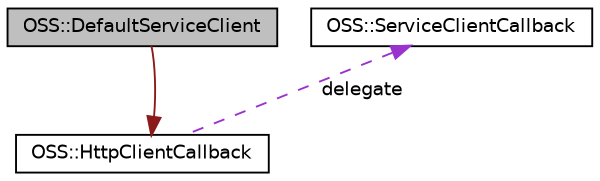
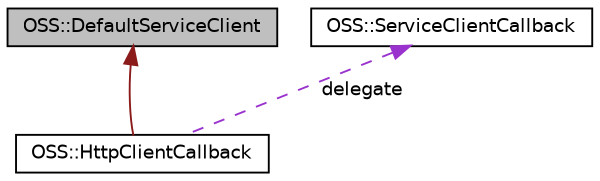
edge "OSS::DefaultServiceClient" -> "OSS::HttpClientCallback": reversed
